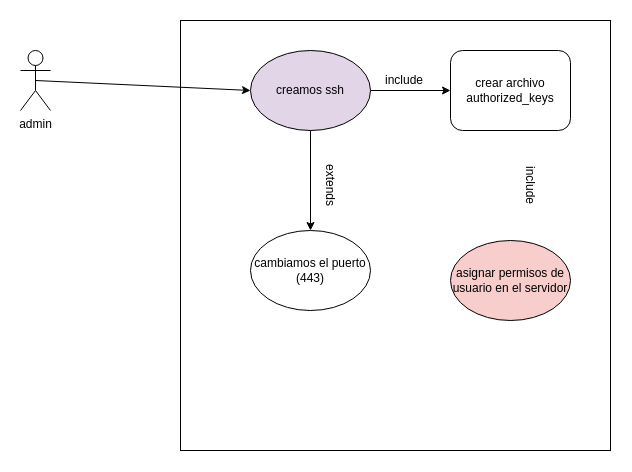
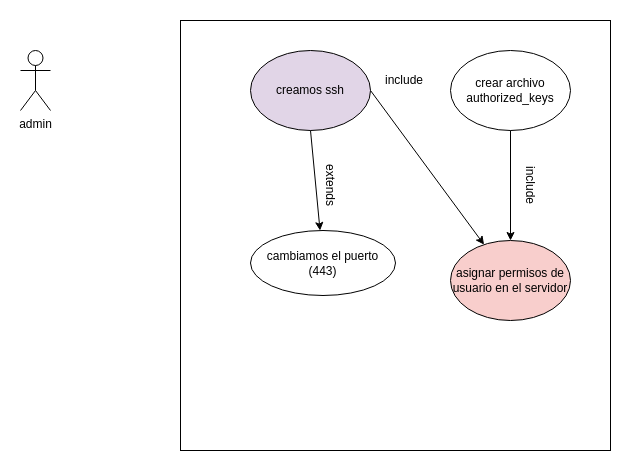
edge "admin" -> "creamos ssh": removed
edge "creamos ssh" -> "crear archivo authorized_keys": now "creamos ssh" -> "asignar permisos de usuario en el servidor"
node "crear archivo authorized_keys": shape rounded rectangle -> ellipse
edge "crear archivo authorized_keys" -> "asignar permisos de usuario en el servidor": added
node "cambiamos el puerto (443)": size 120x80 -> 145x65
